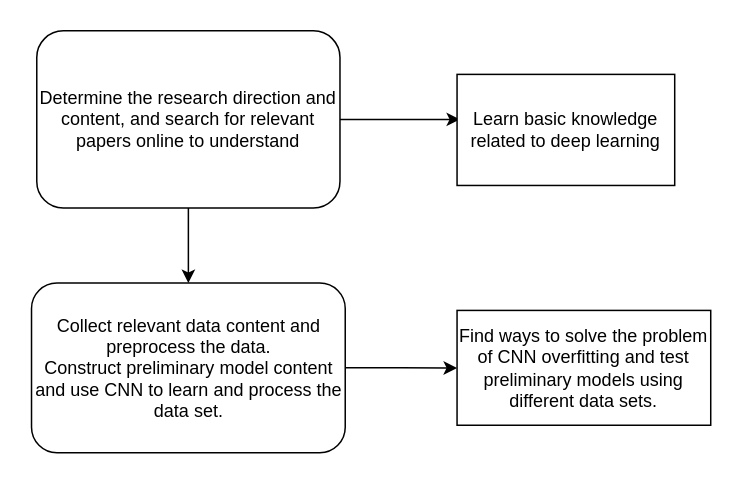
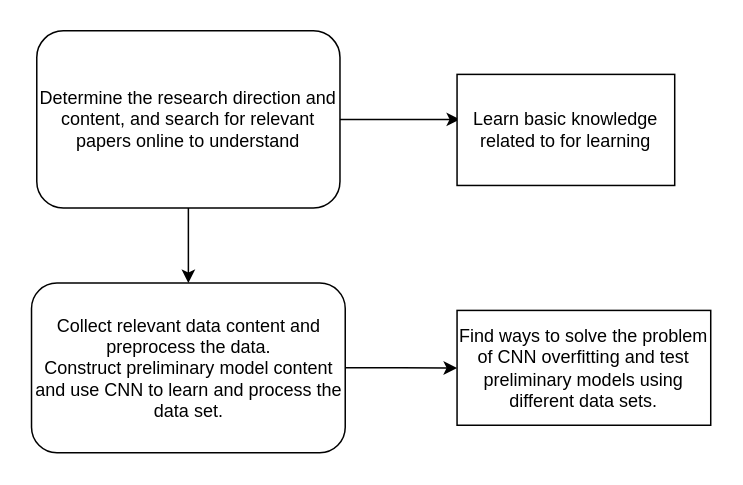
node "Learn basic knowledge related to deep learning": label "Learn basic knowledge related to deep learning" -> "Learn basic knowledge related to for learning"
